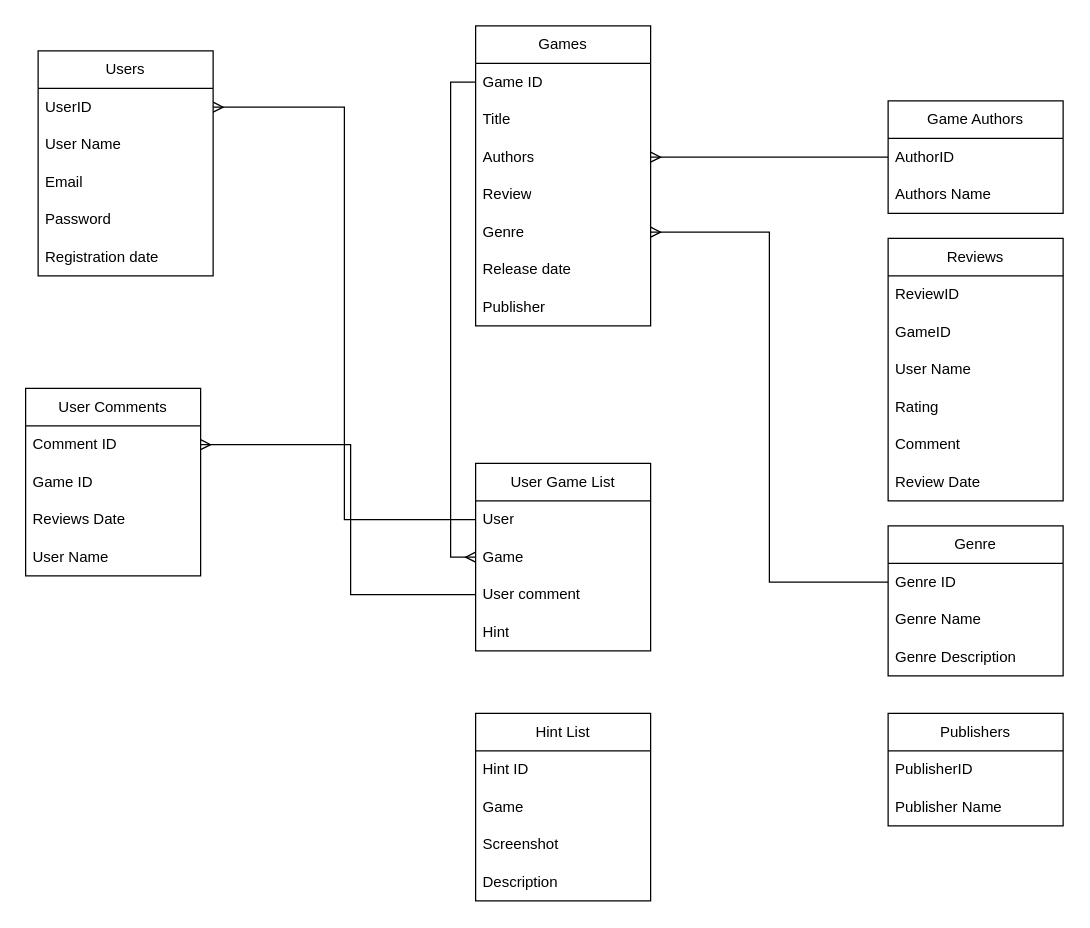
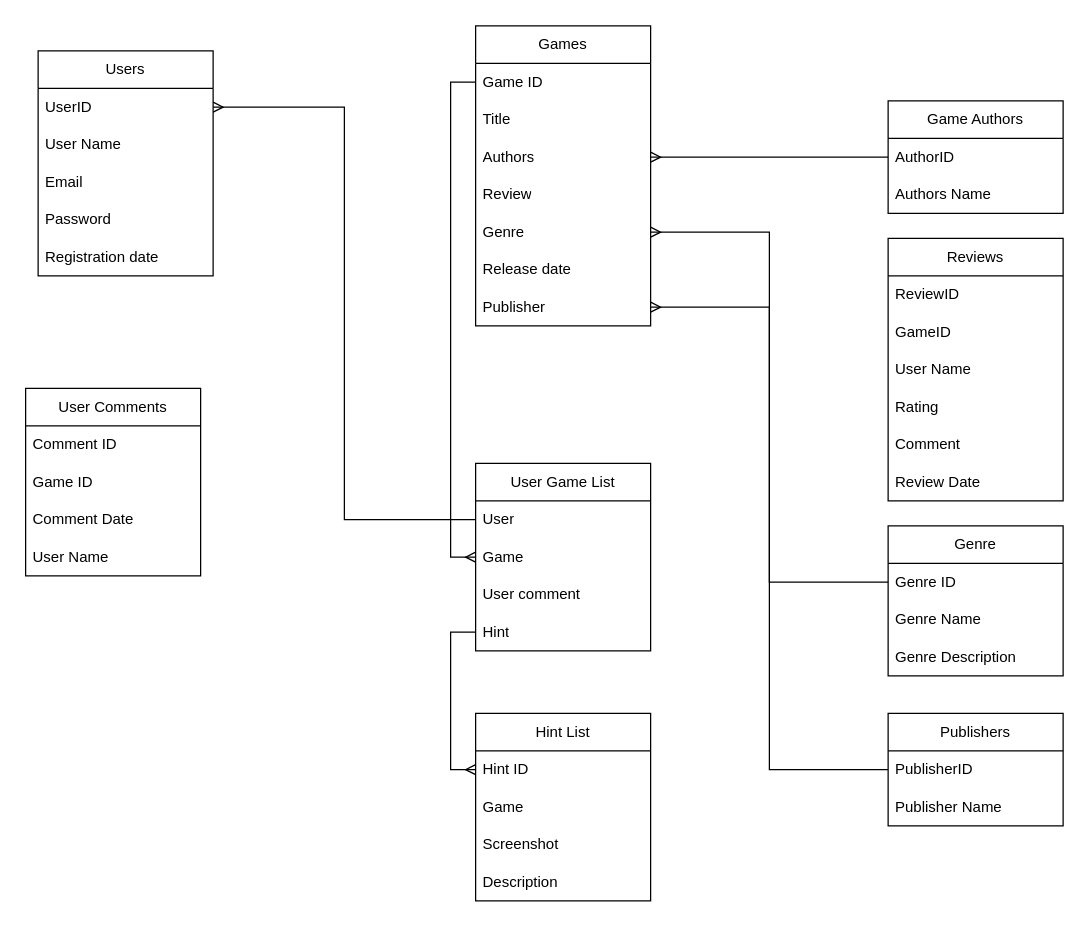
edge "User comment" -> "Comment ID": removed
node "Reviews Date": label "Reviews Date" -> "Comment Date"
edge "Hint" -> "Hint ID": added
edge "PublisherID" -> "Publisher": added
